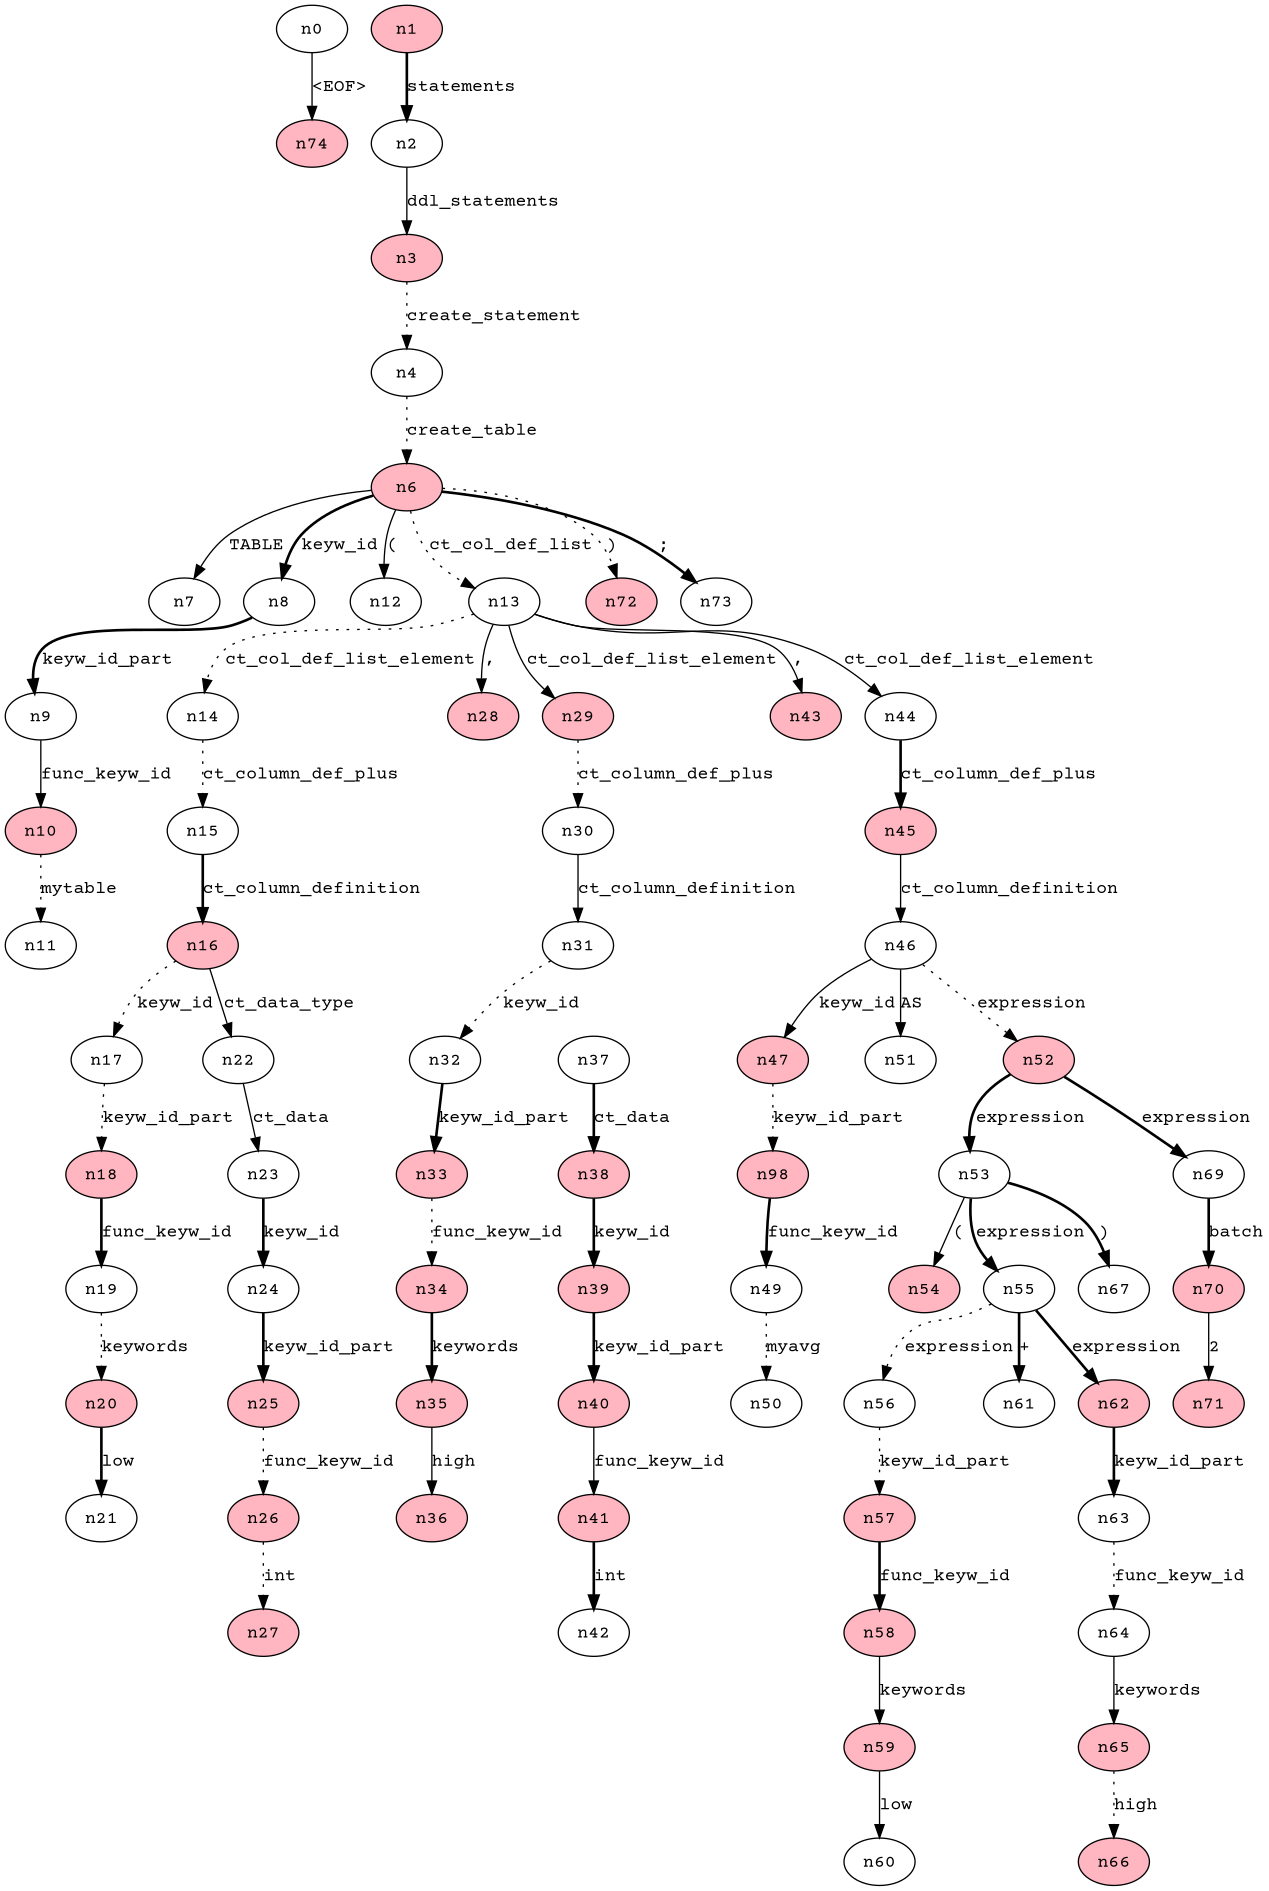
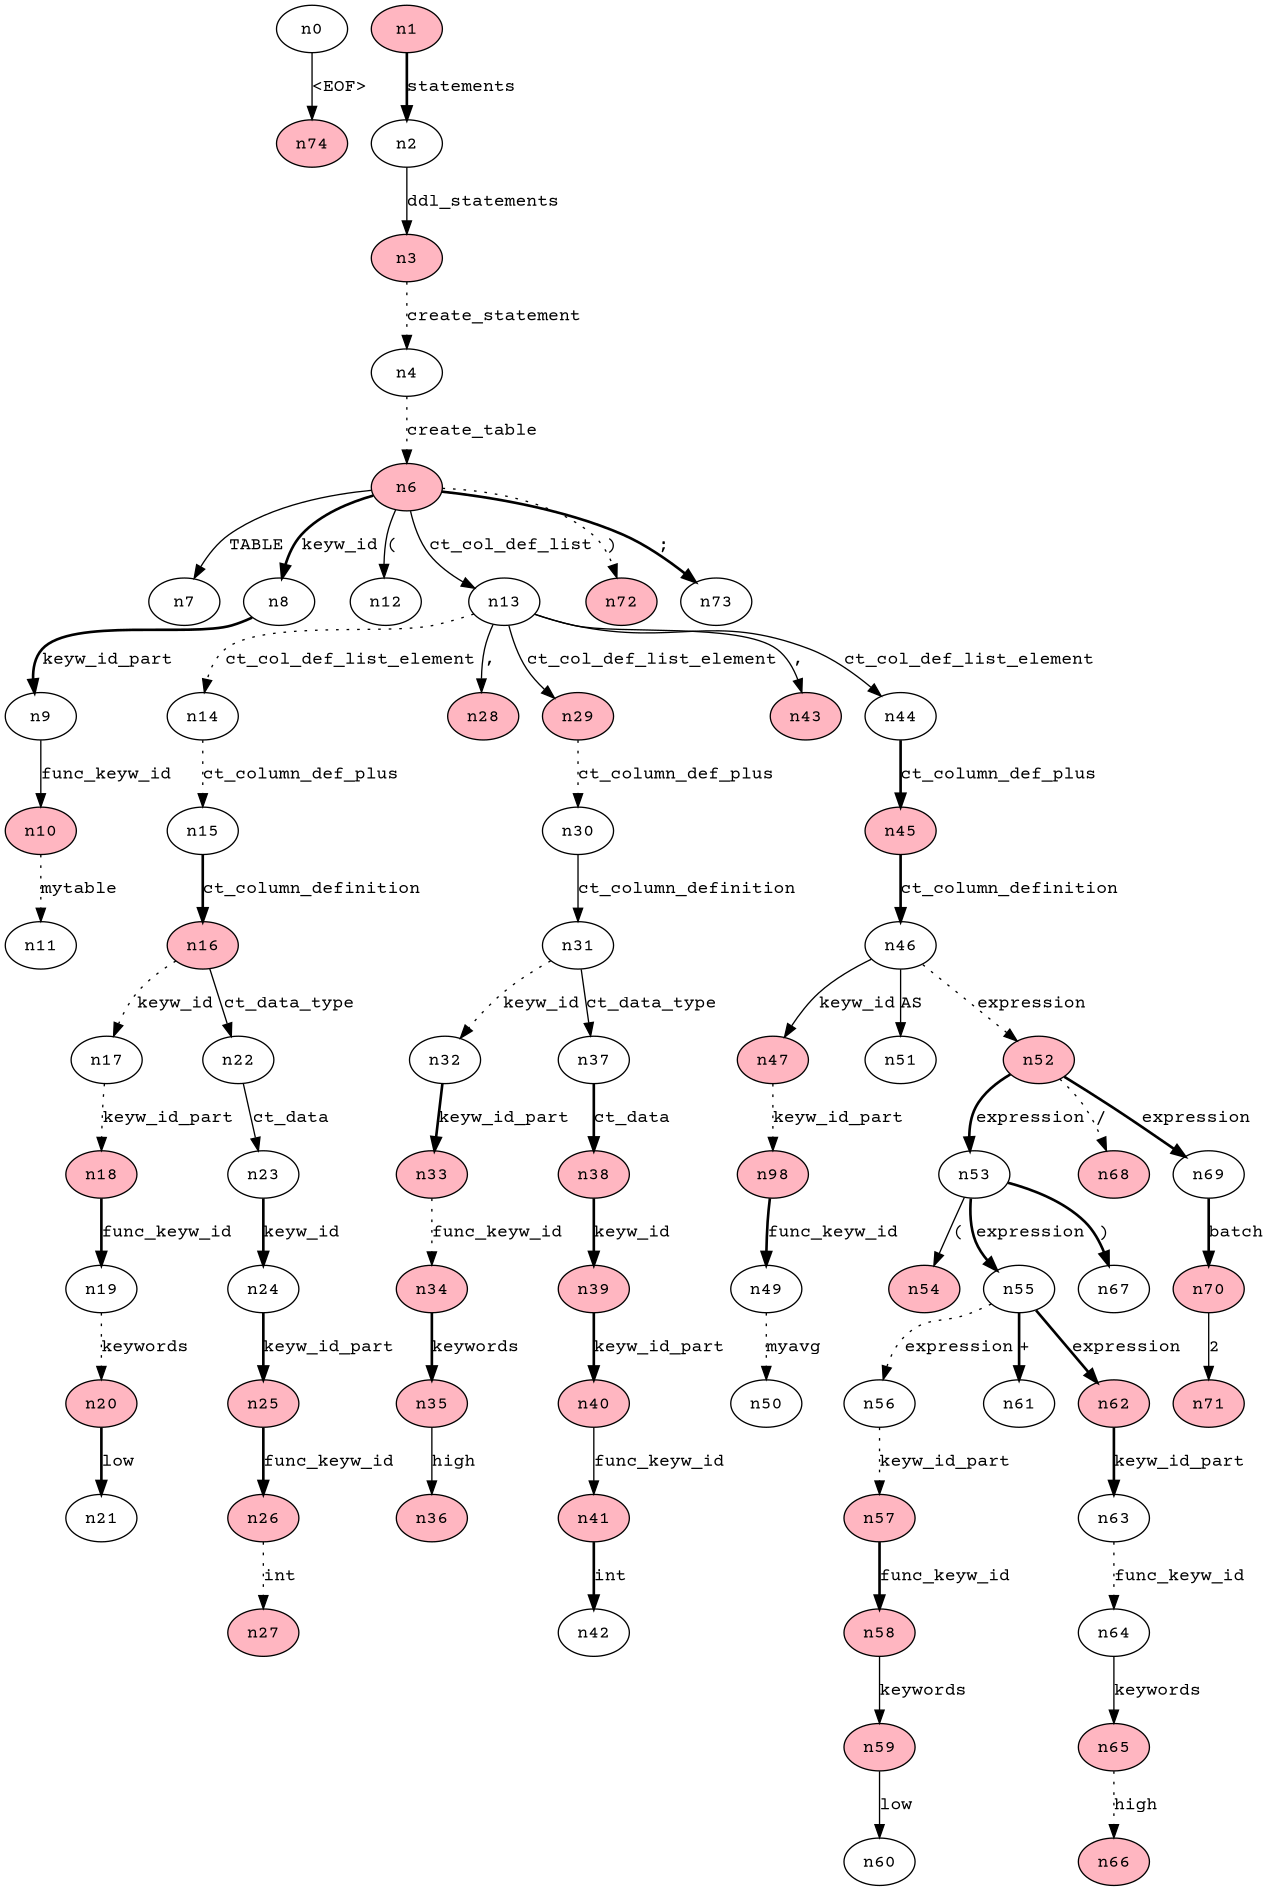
edge "n6" -> "n13": style dotted -> solid
edge "n45" -> "n46": style solid -> bold
edge "n31" -> "n37": added, label "ct_data_type"
node "n68": added
edge "n25" -> "n26": style dotted -> bold
